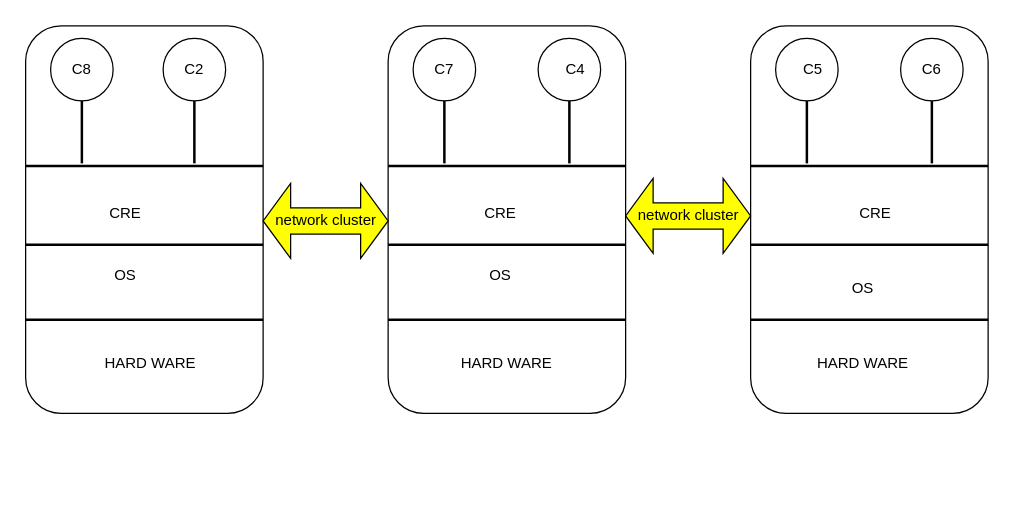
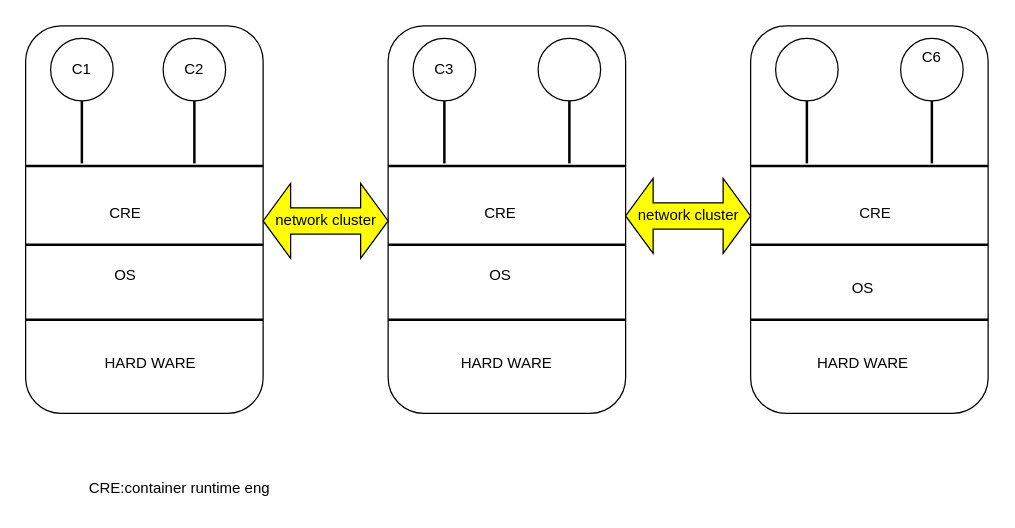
node "C8": label "C8" -> "C1"
node "C7": label "C7" -> "C3"
node "C4": removed
node "C5": removed
node "C6": moved (932, 69) -> (932, 57)
node "CRE:container runtime eng": added
